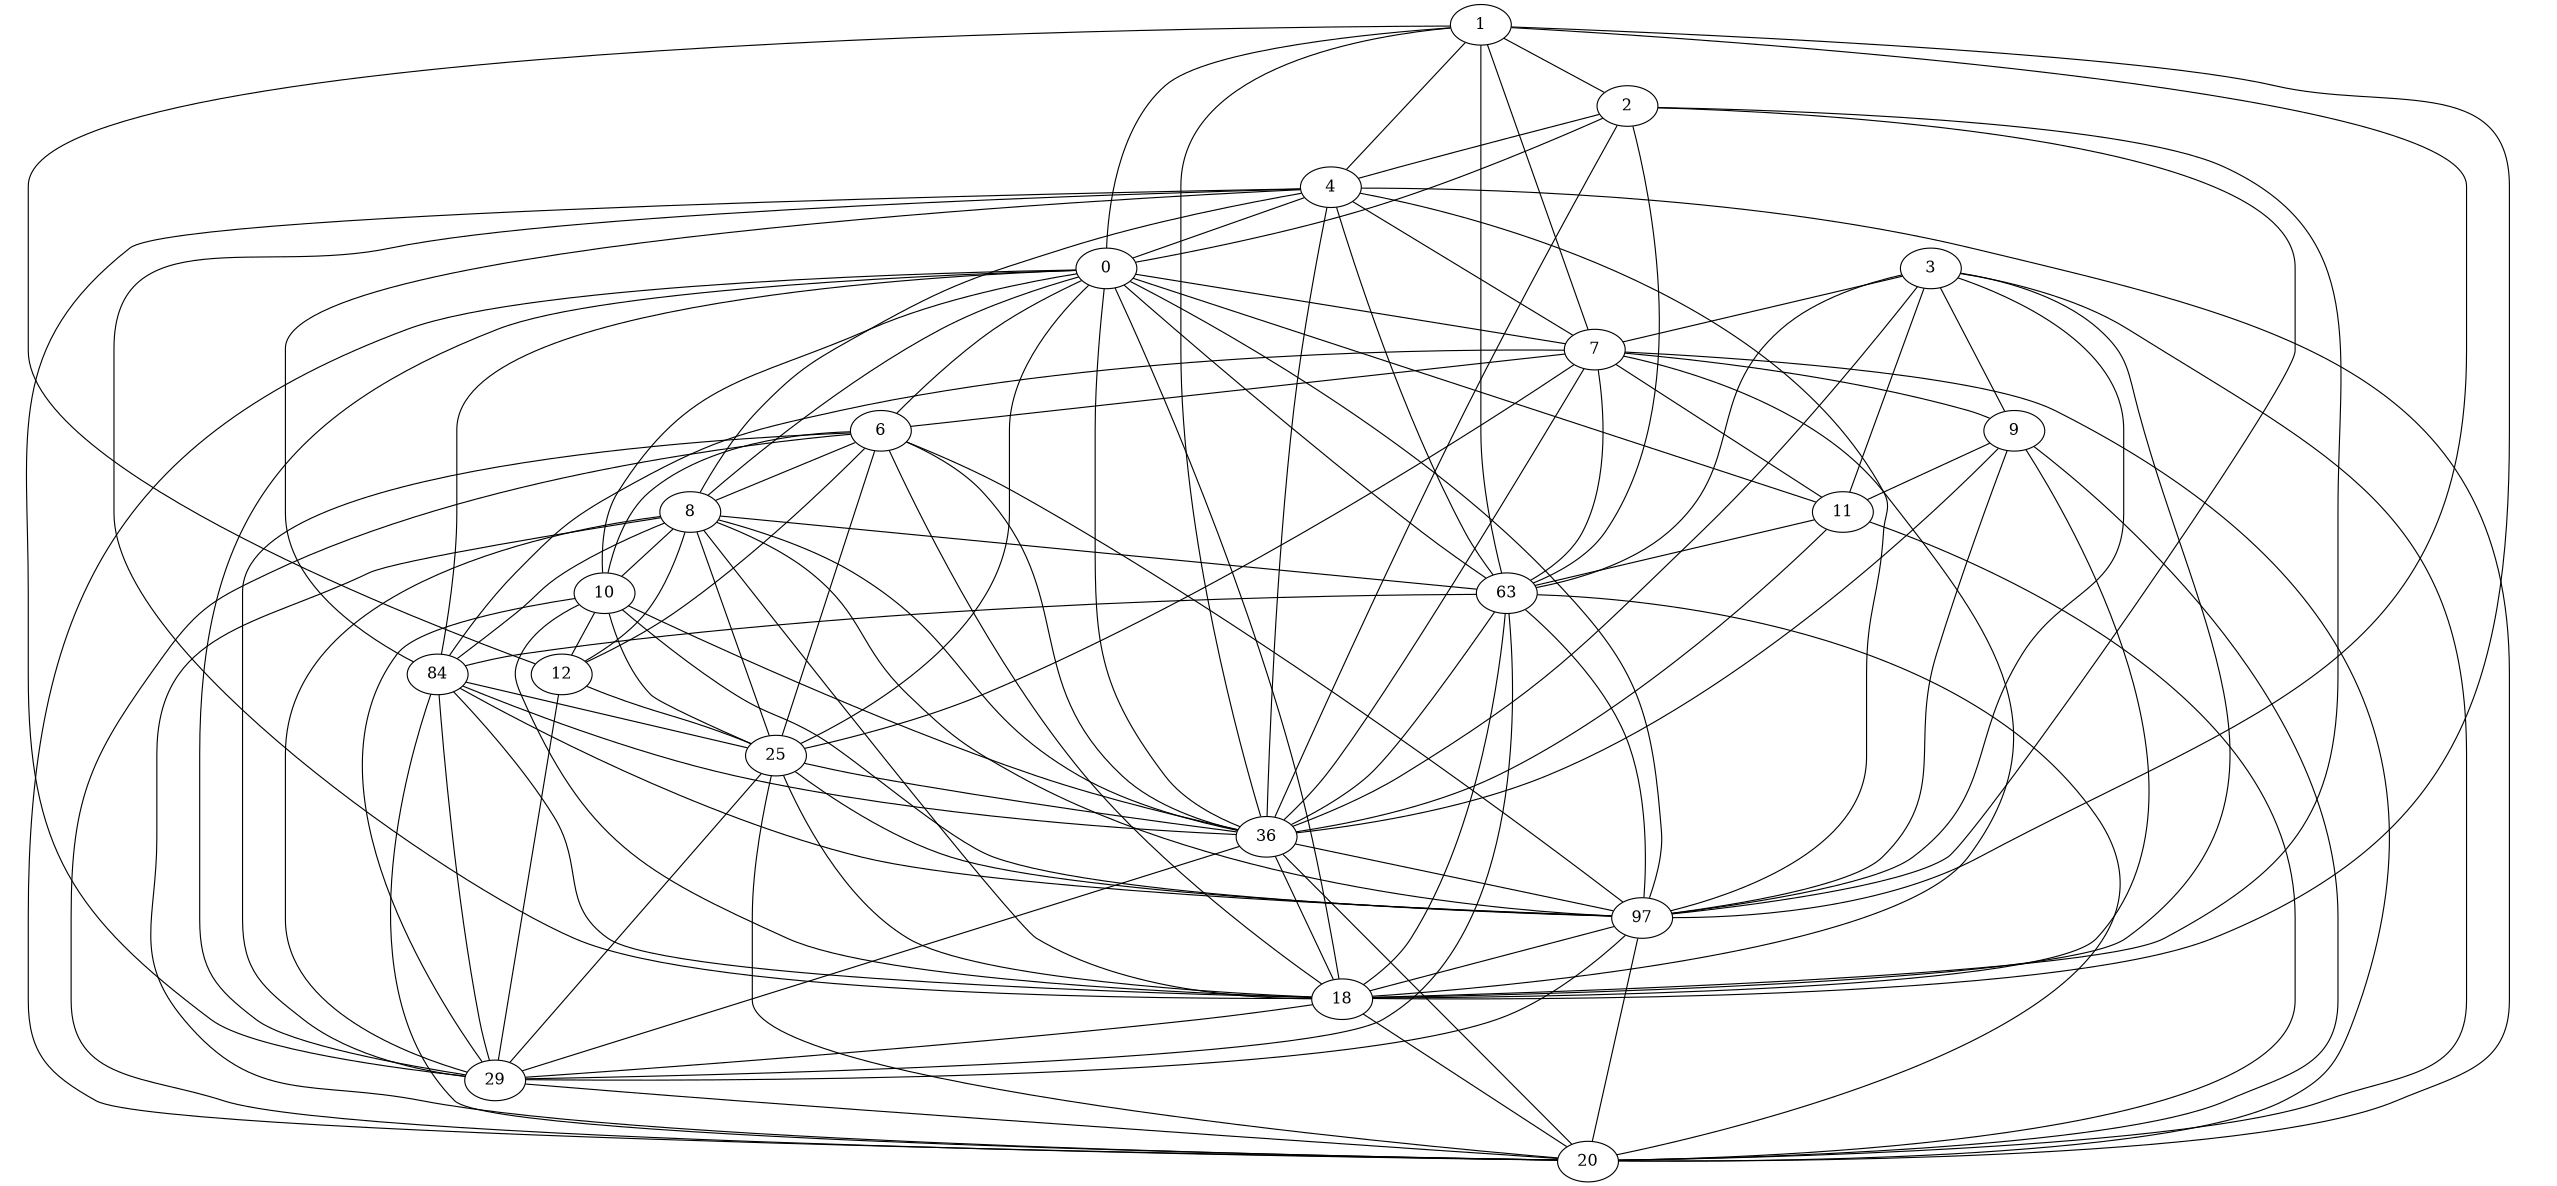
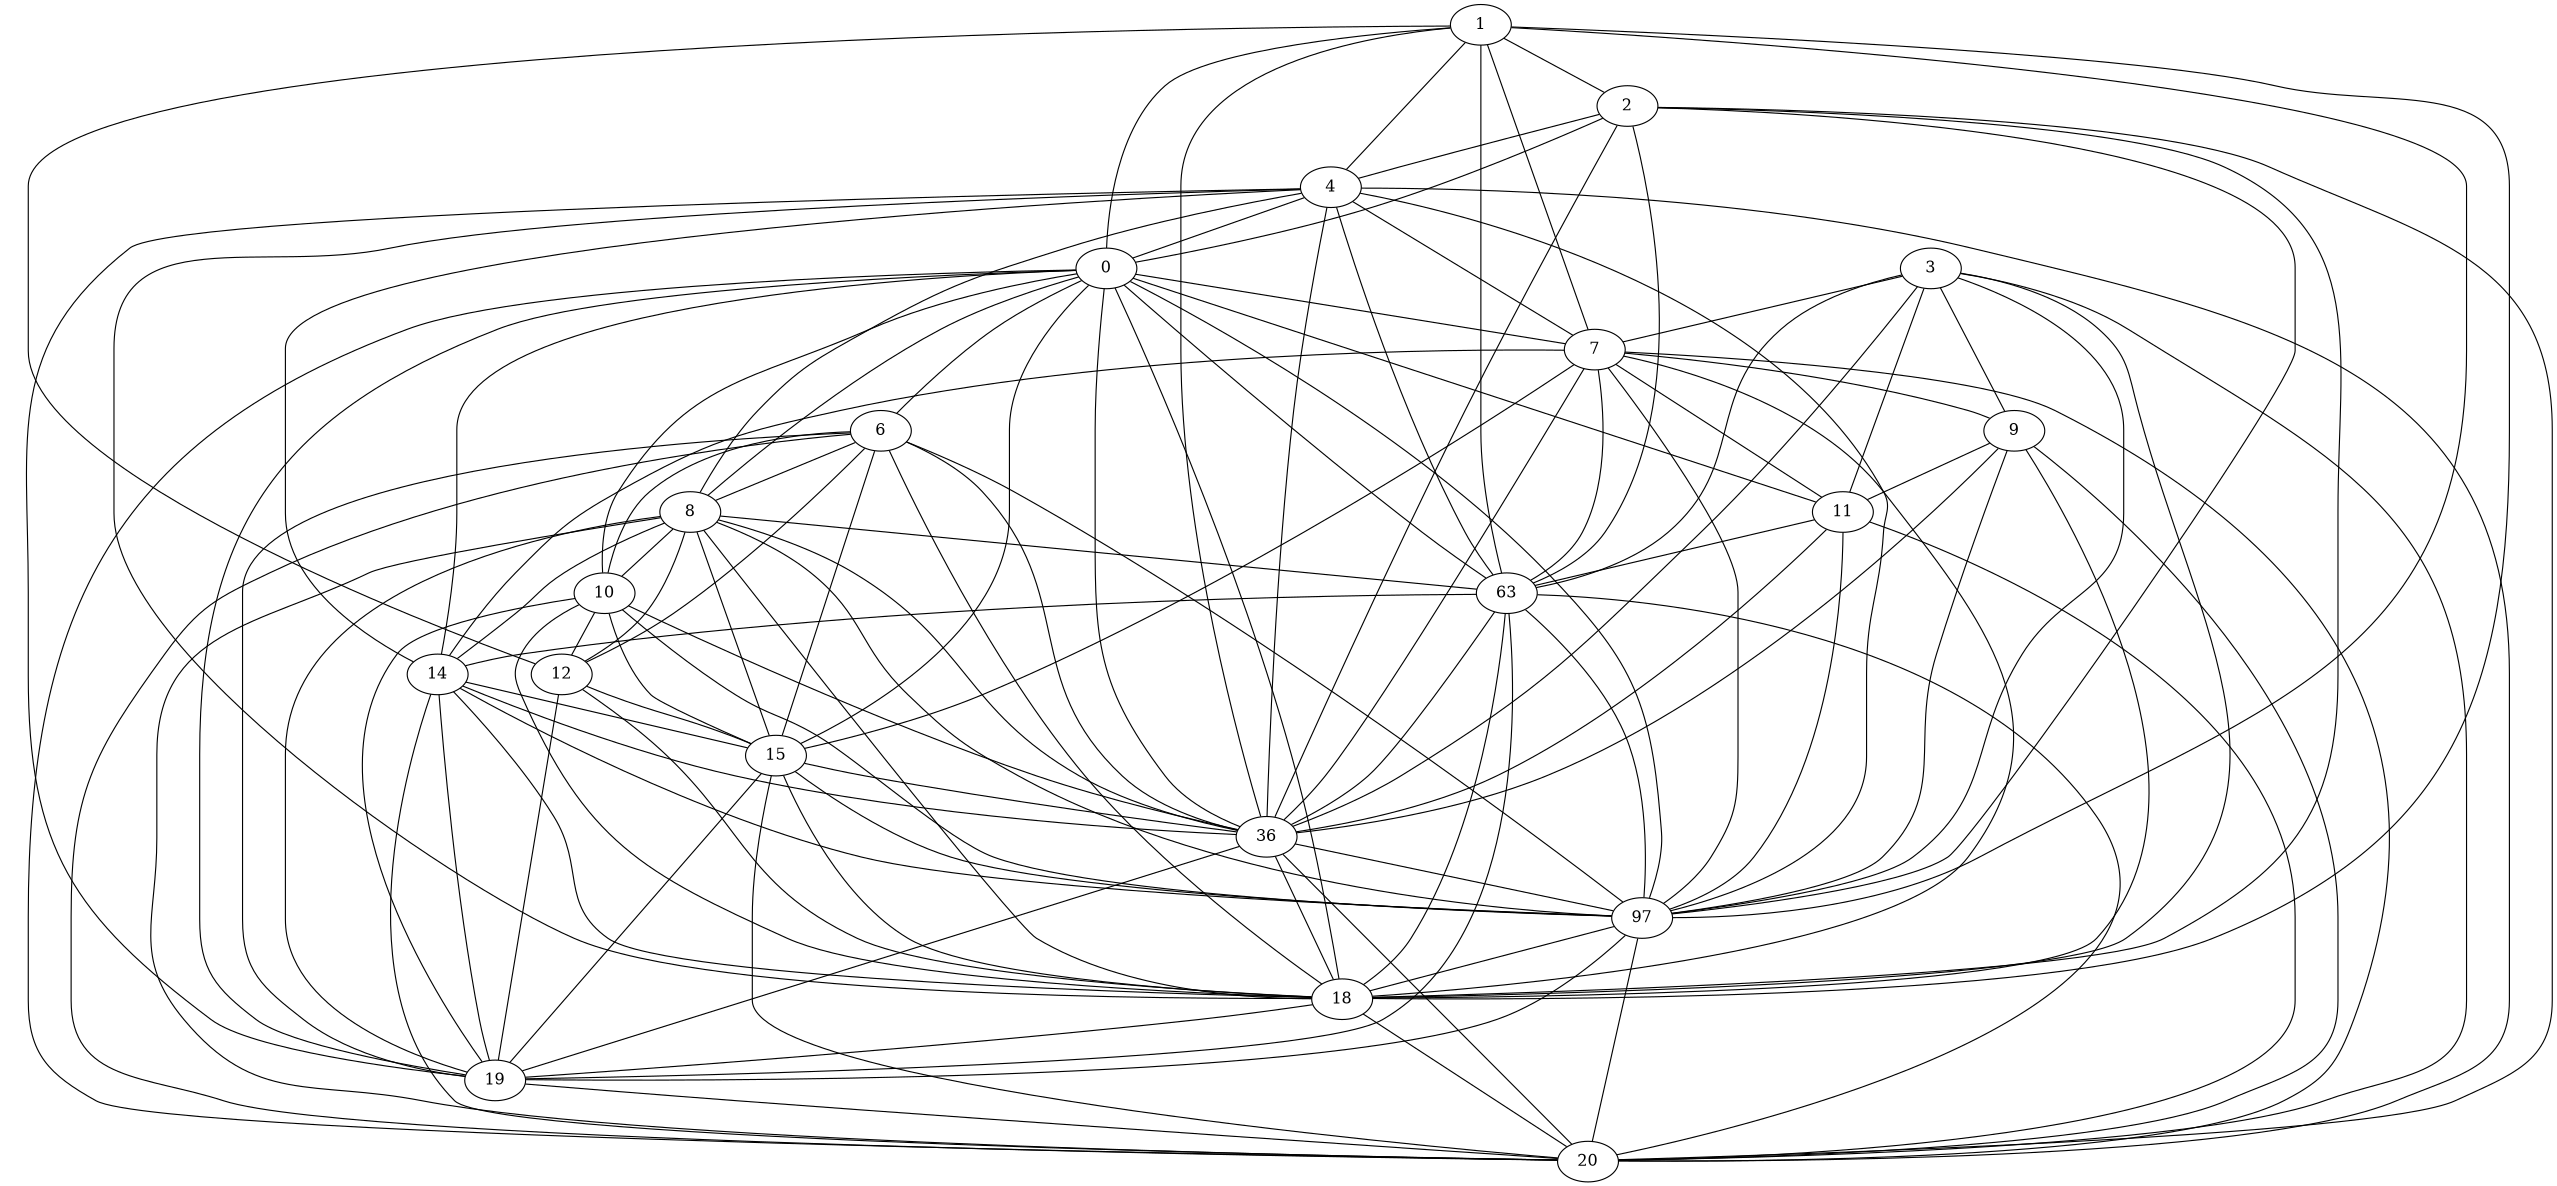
edge "7" -- "6": now "7" -- "97"
node "84": label "84" -> "14"
edge "2" -- "20": added
edge "11" -- "97": added
node "25": label "25" -> "15"
edge "12" -- "18": added
node "29": label "29" -> "19"
